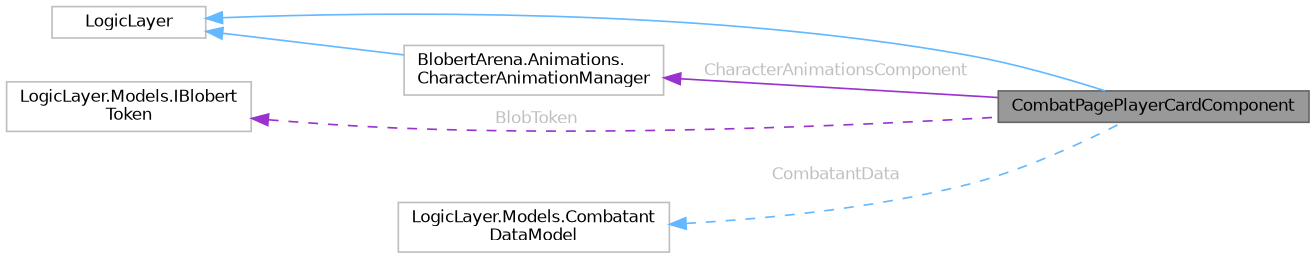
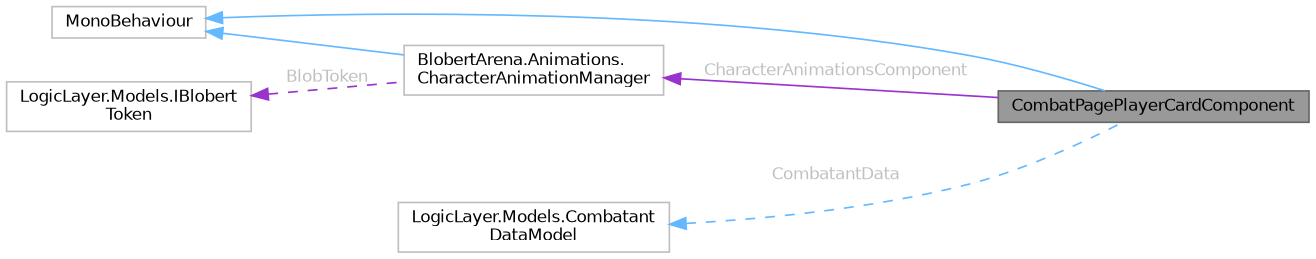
node "LogicLayer": label "LogicLayer" -> "MonoBehaviour"
edge "CombatPagePlayerCardComponent" -> "LogicLayer.Models.IBlobert Token": now "BlobertArena.Animations. CharacterAnimationManager" -> "LogicLayer.Models.IBlobert Token"
